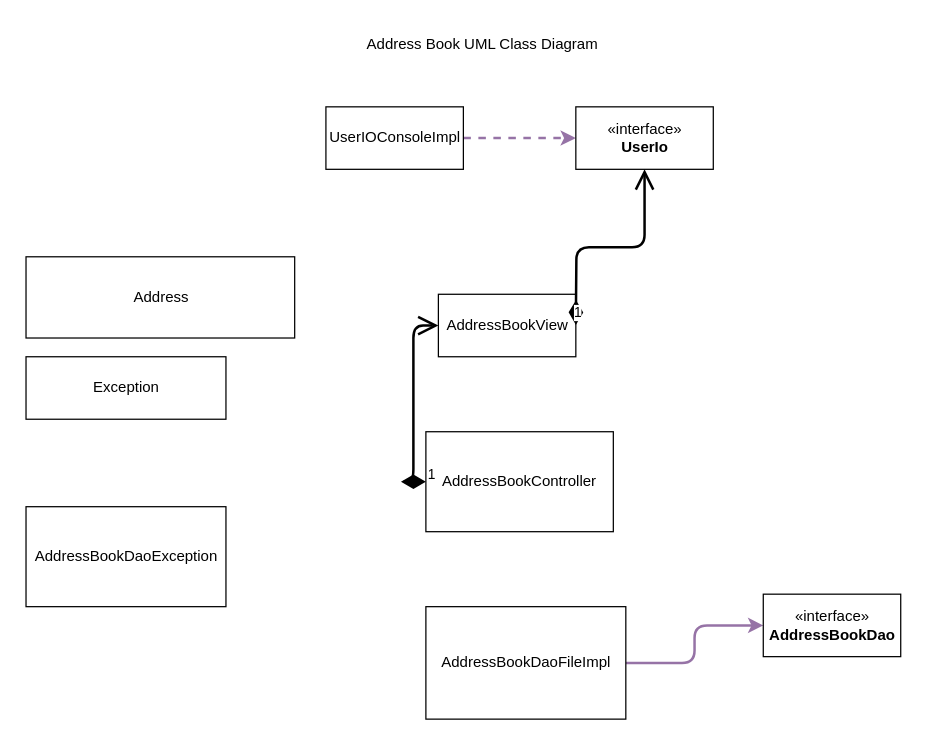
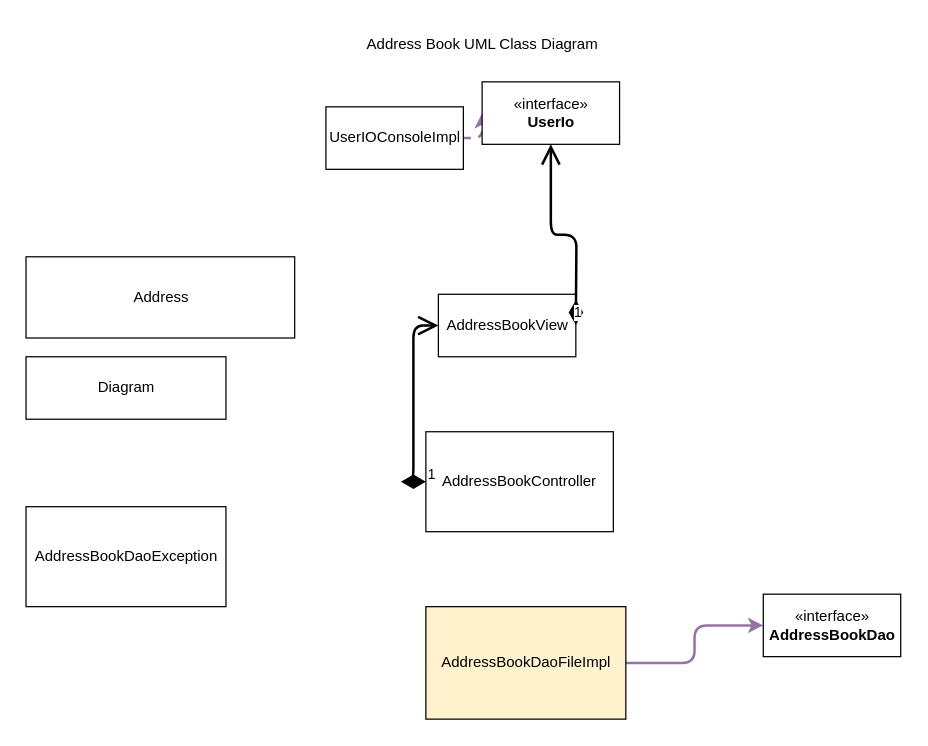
node "«interface» UserIo": moved (644, 138) -> (551, 113)
node "Exception": label "Exception" -> "Diagram"
node "AddressBookDaoFileImpl": fillcolor #ffffff -> #fff2cc
